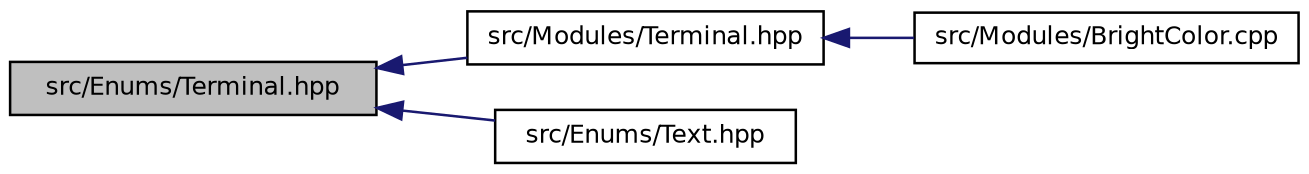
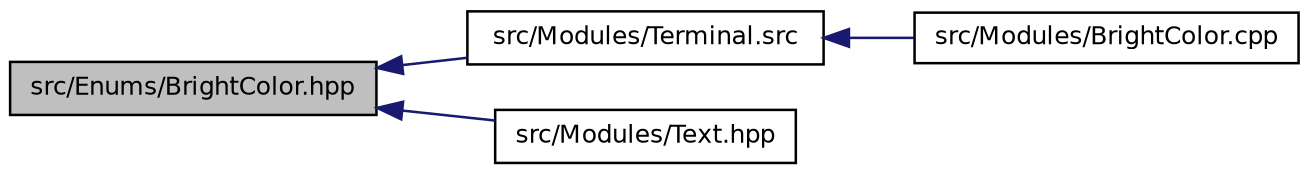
node "src/Modules/Terminal.hpp": label "src/Modules/Terminal.hpp" -> "src/Modules/Terminal.src"
node "src/Enums/Terminal.hpp": label "src/Enums/Terminal.hpp" -> "src/Enums/BrightColor.hpp"
node "src/Enums/Text.hpp": label "src/Enums/Text.hpp" -> "src/Modules/Text.hpp"
